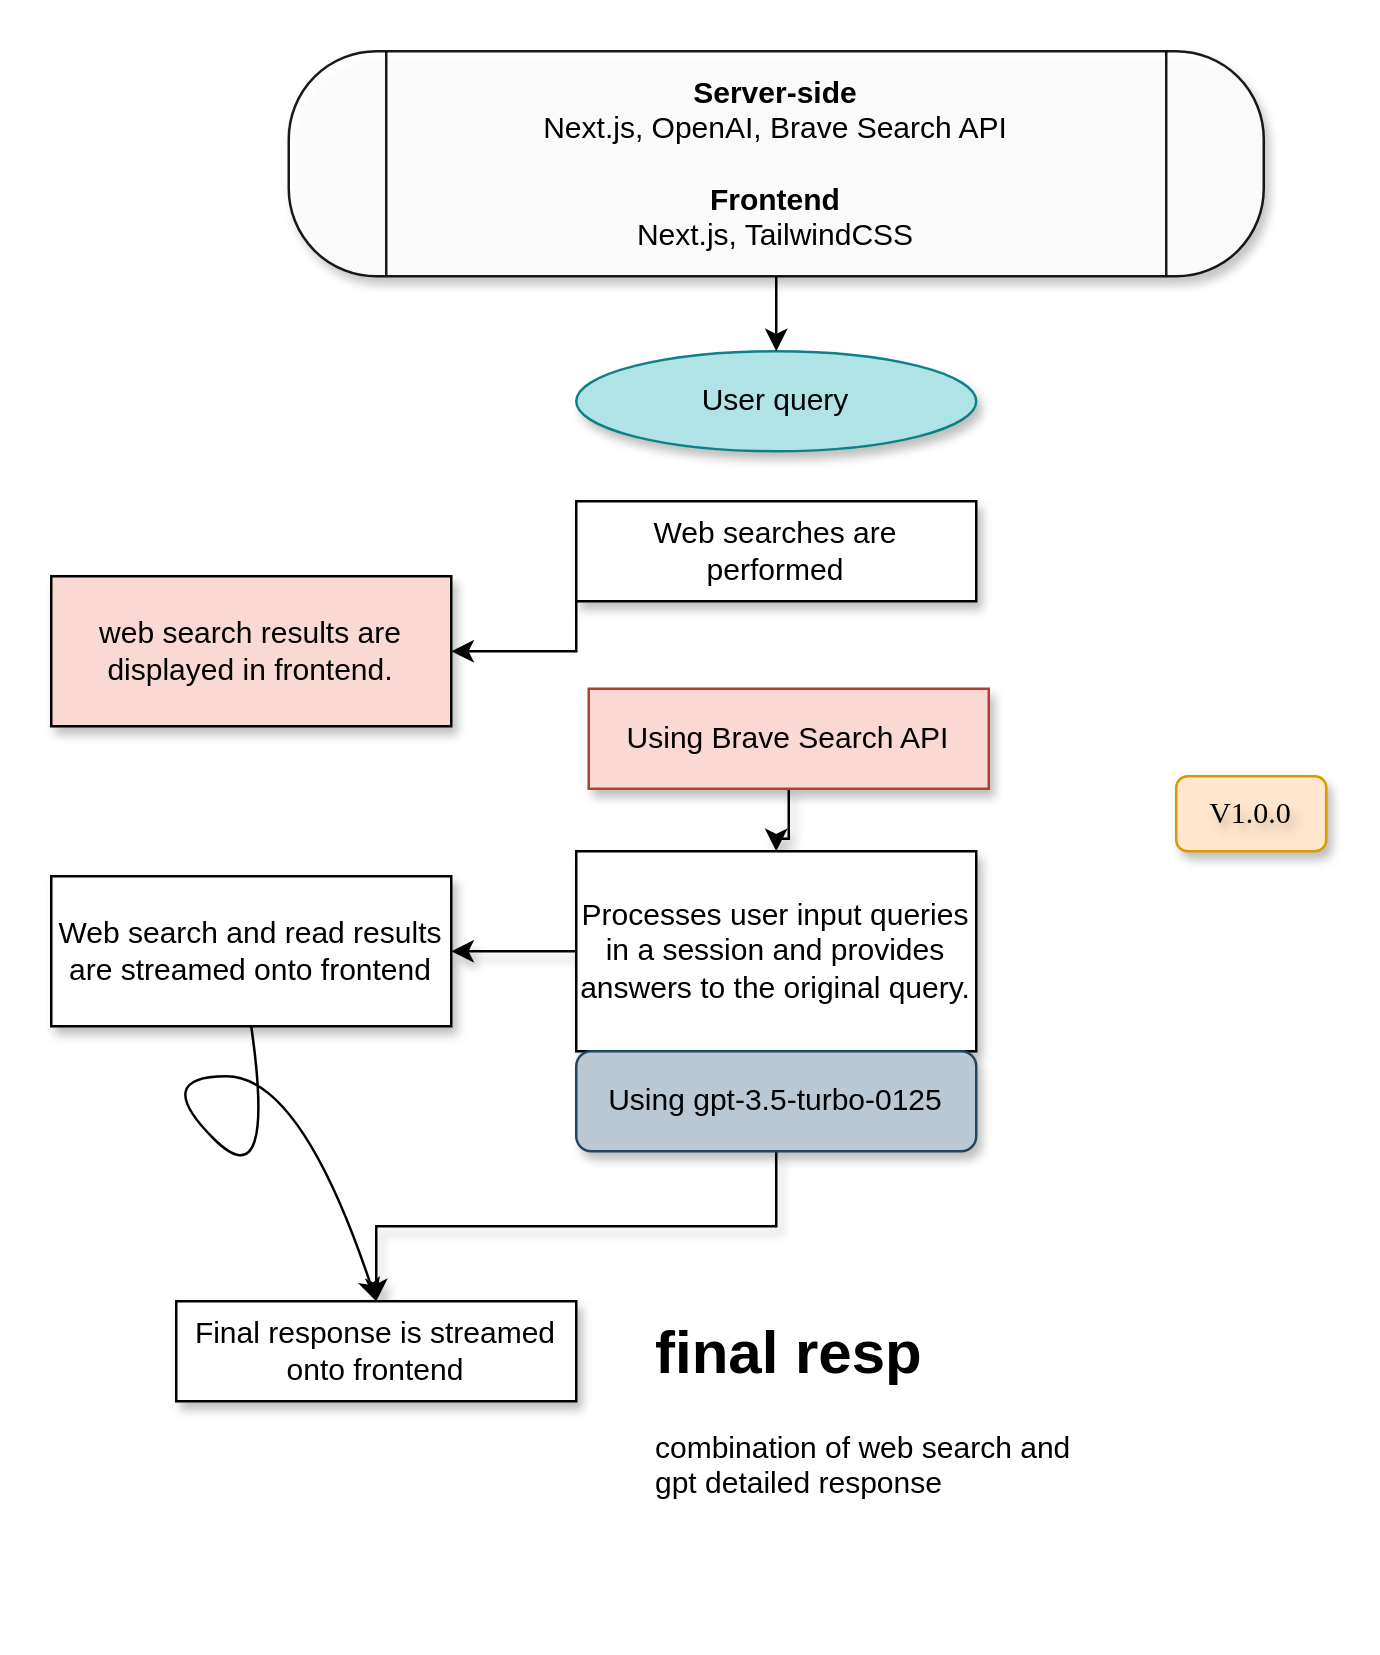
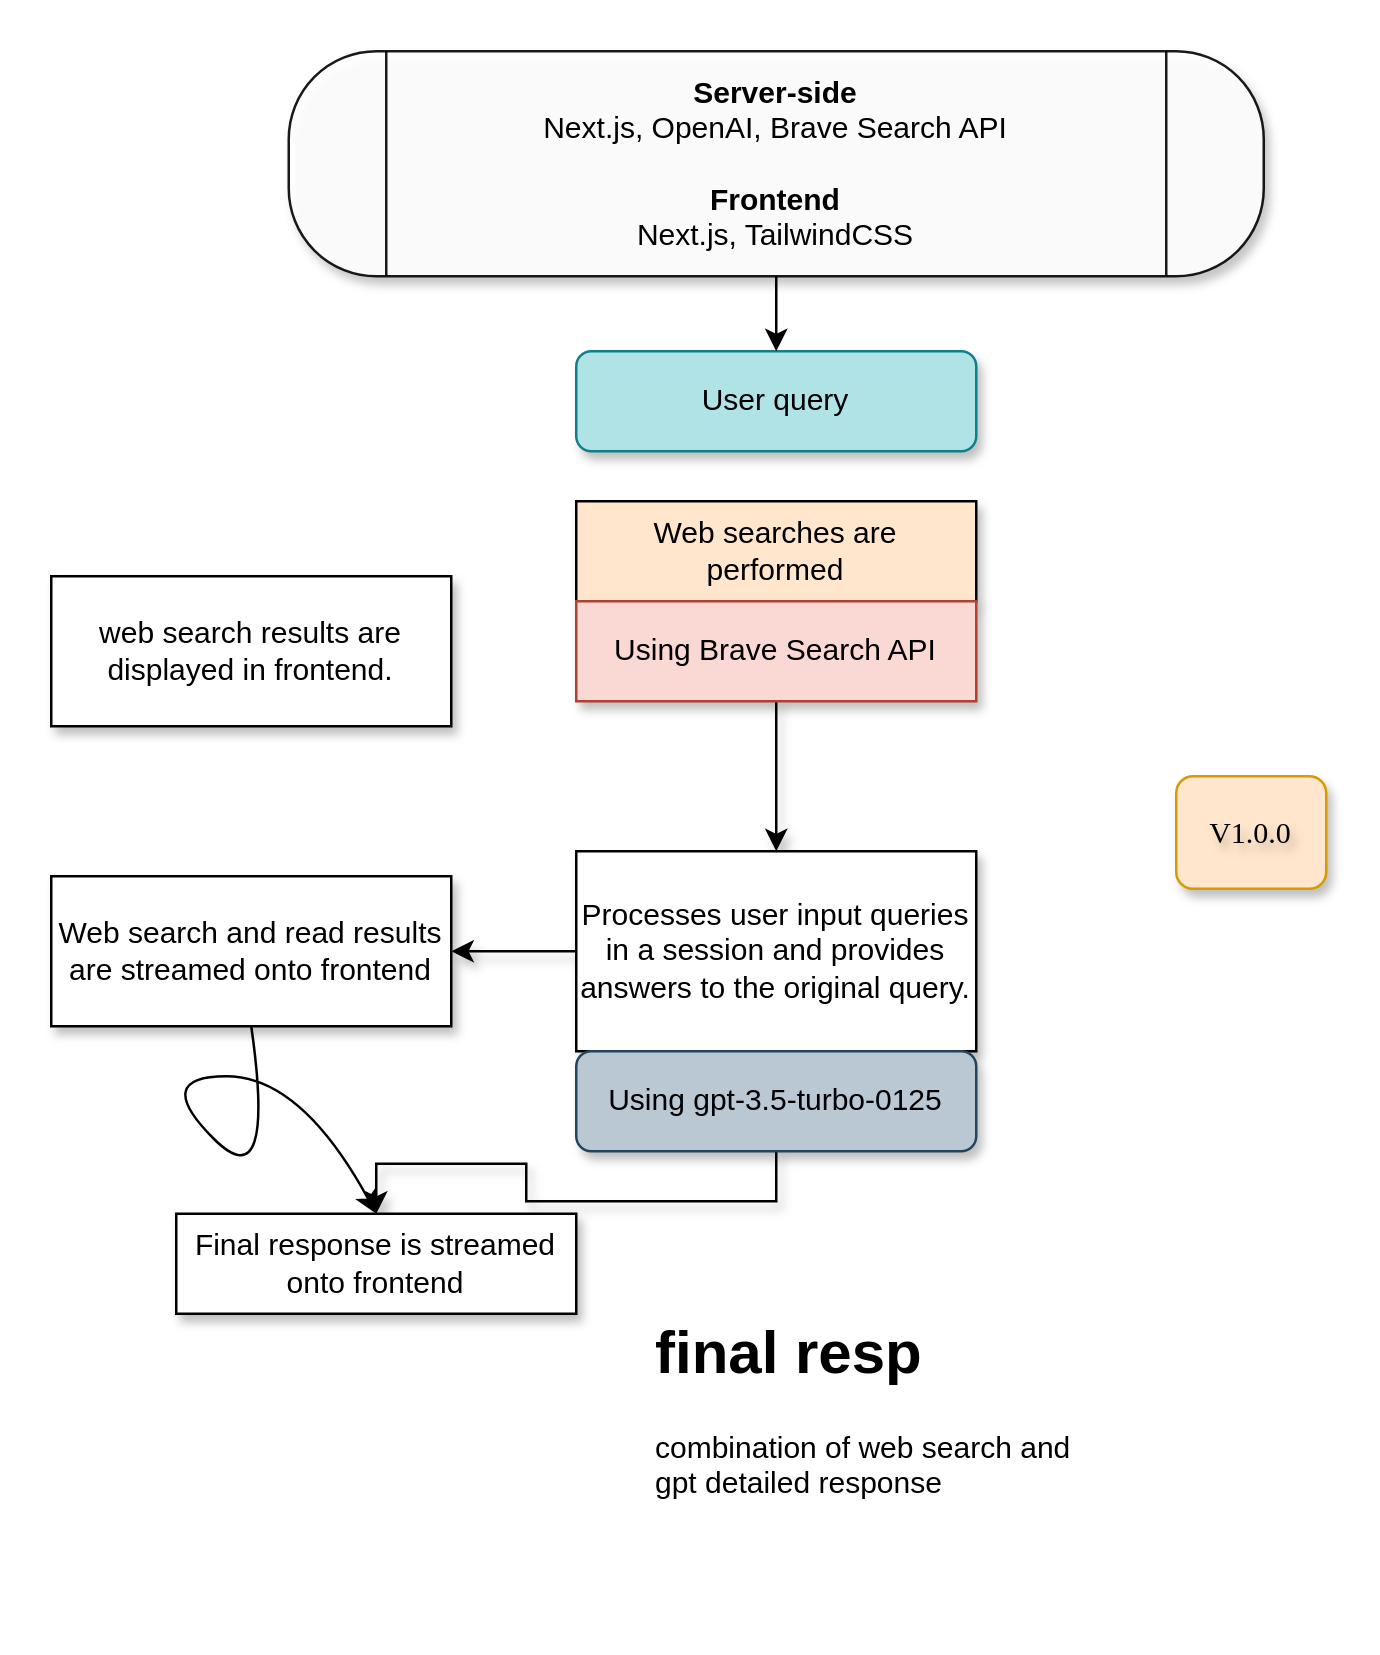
node "User query": shape ellipse -> rounded rectangle
node "Web searches are performed": fillcolor #ffffff -> #ffe6cc
node "web search results are displayed in frontend.": fillcolor #fad9d5 -> #ffffff
edge "Web searches are performed" -> "web search results are displayed in frontend.": removed
node "Using Brave Search API": moved (789, 739) -> (776, 651)
node "V1.0.0": size 150x75 -> 150x113
node "Final response is streamed onto frontend": moved (376, 1351) -> (376, 1264)
